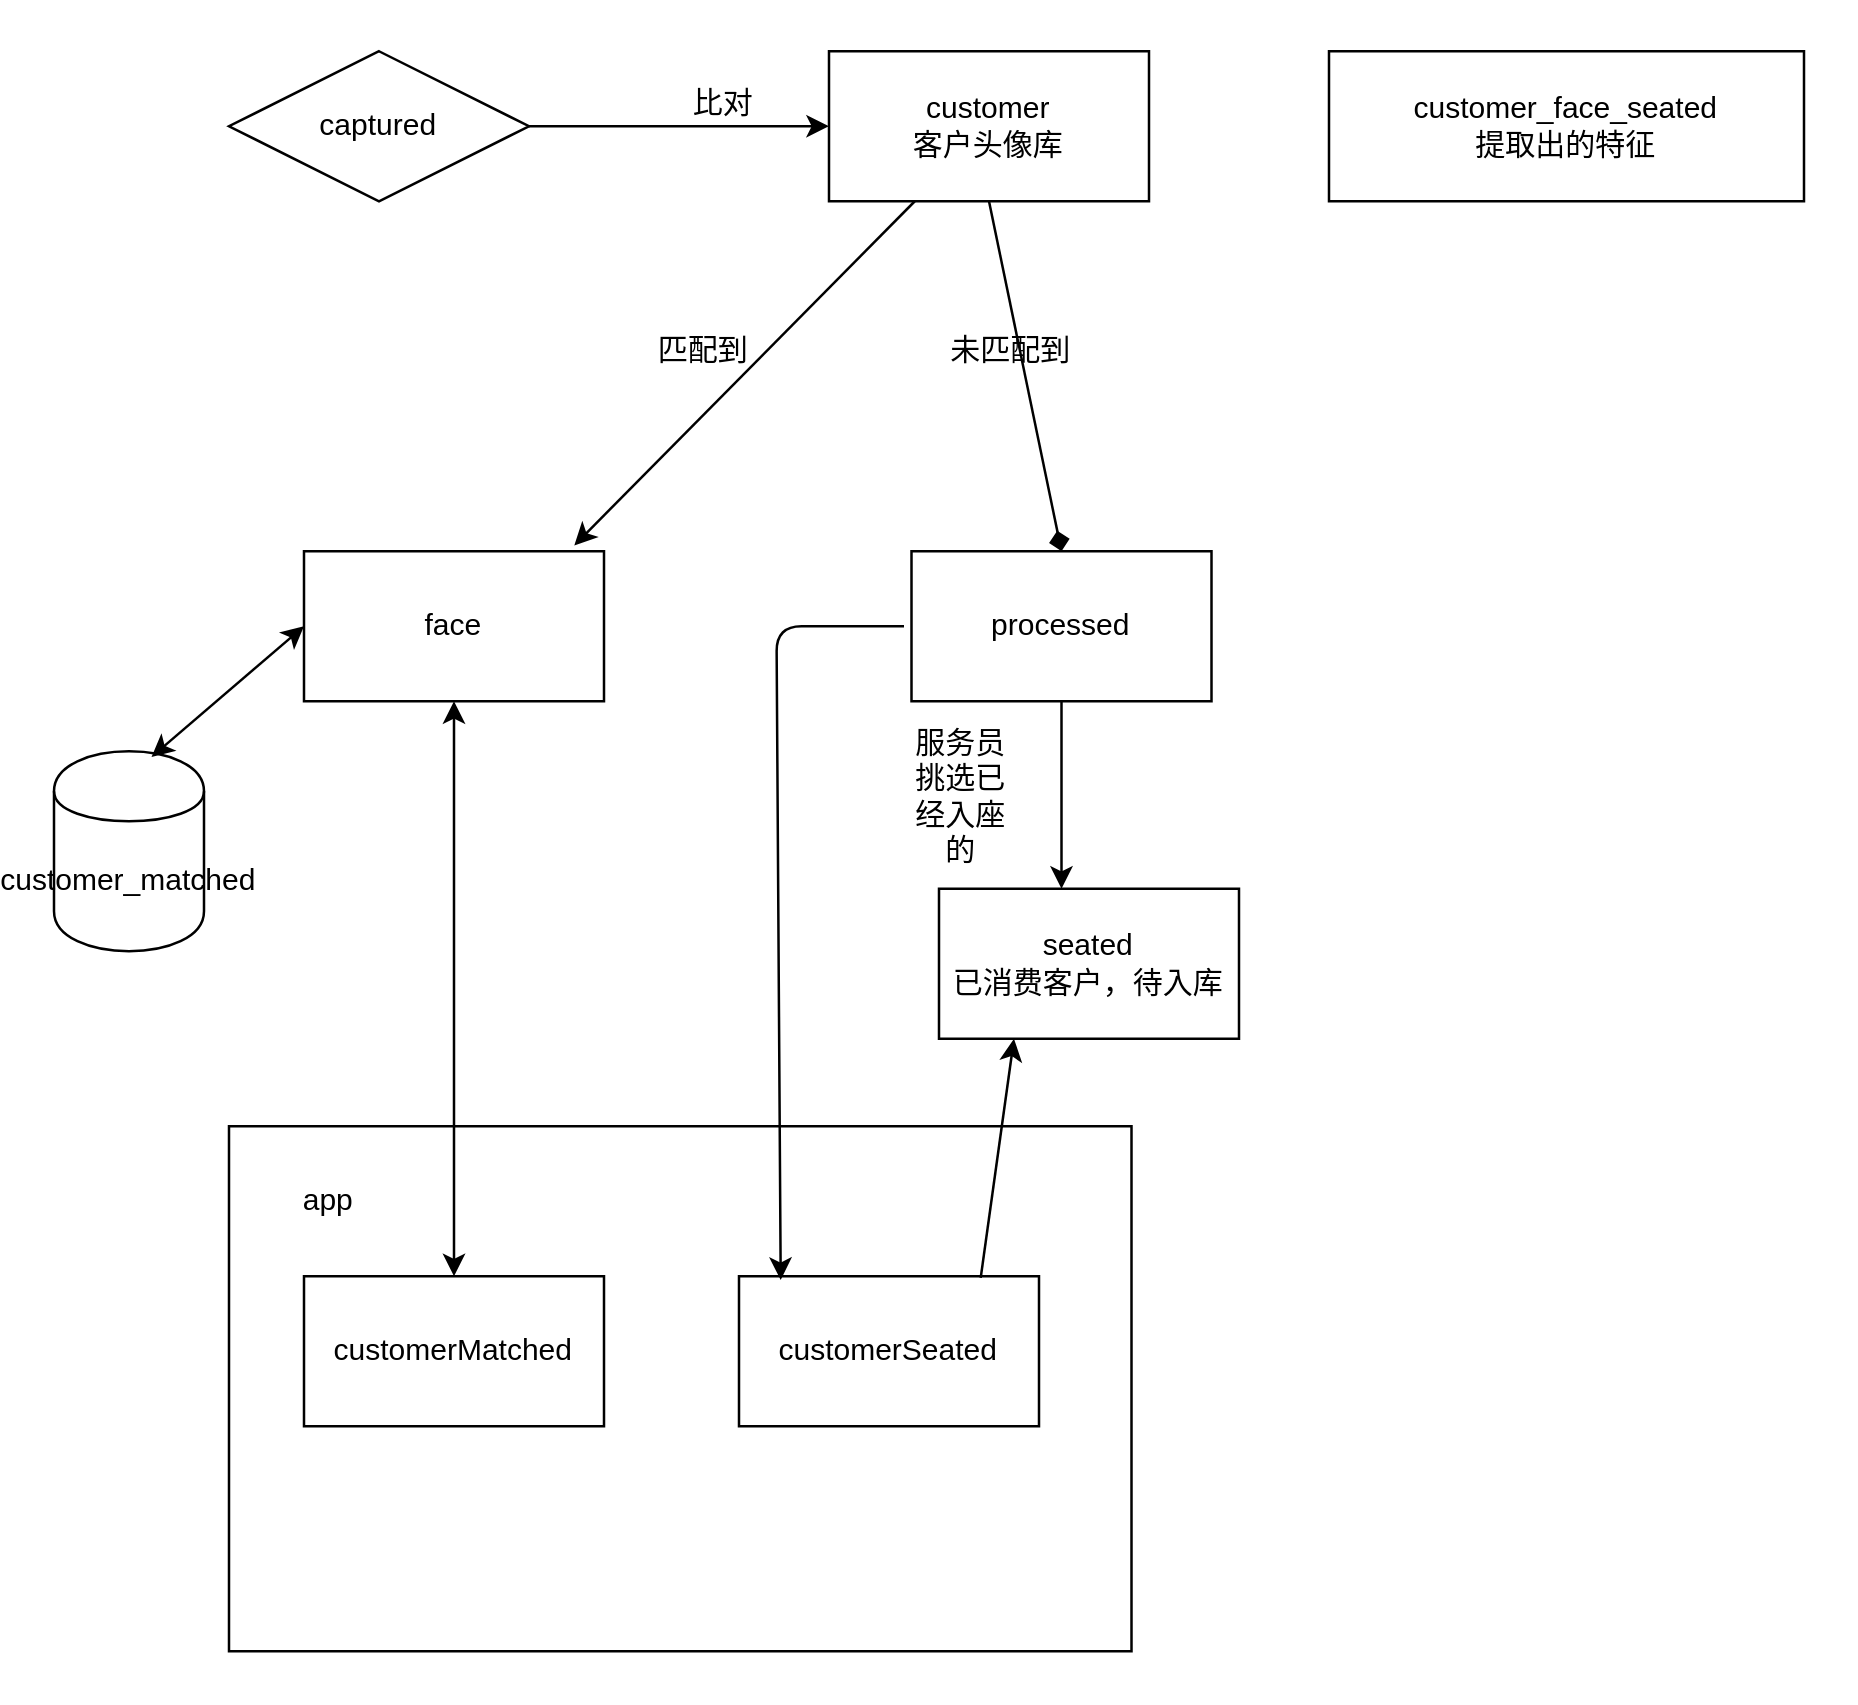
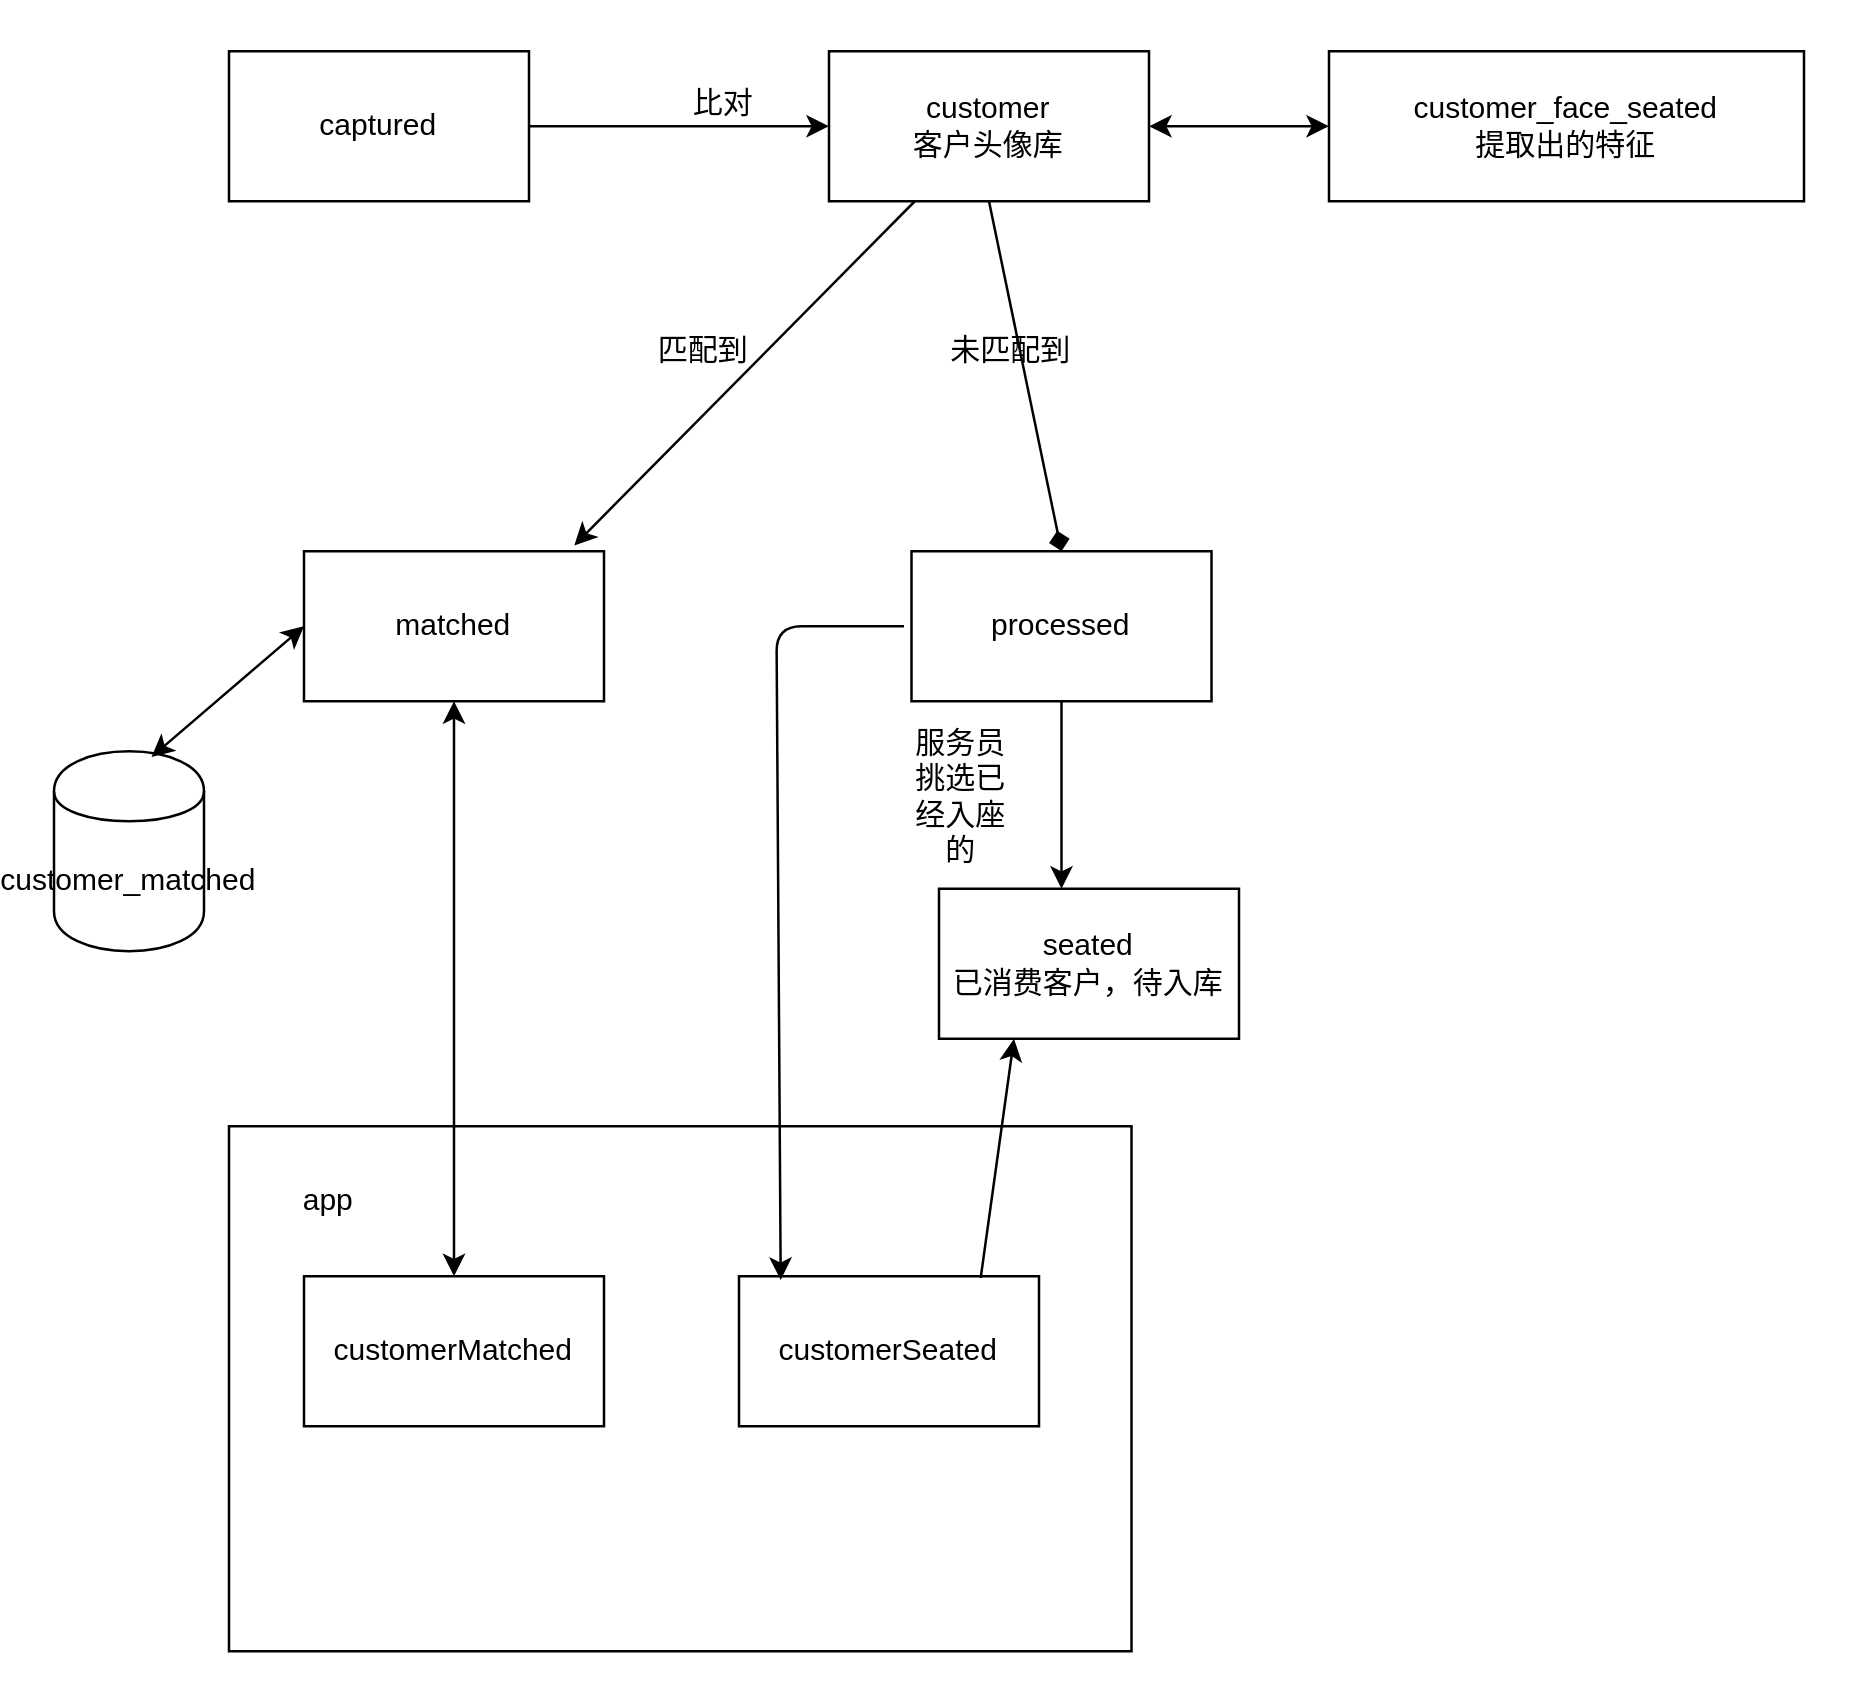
node "captured": shape diamond -> rectangle
edge "customer 客户头像库" -- "customer_face_seated 提取出的特征": added
node "face": label "face" -> "matched"
